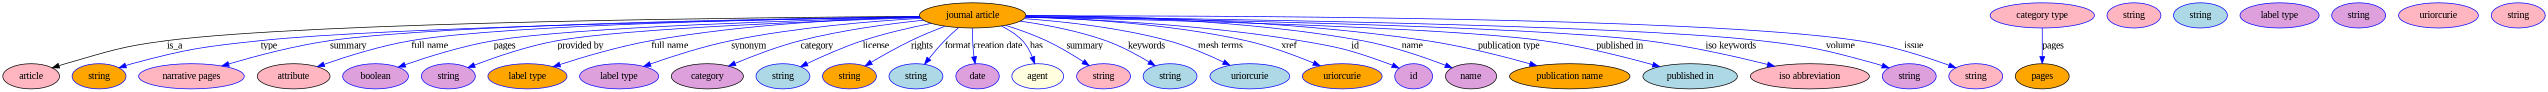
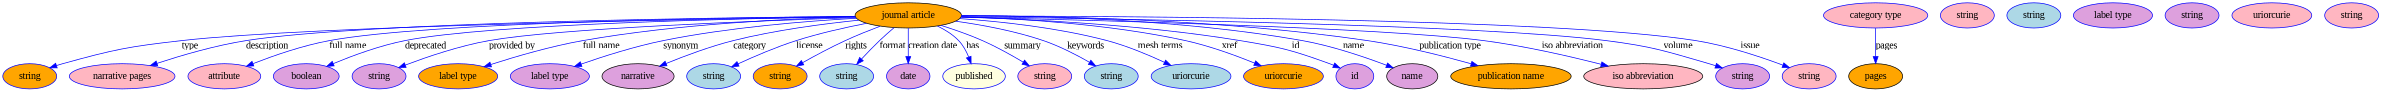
edge "journal article" -> "narrative pages": label "summary" -> "description"
edge "journal article" -> "boolean": label "pages" -> "deprecated"
edge "journal article" -> "iso abbreviation": label "iso keywords" -> "iso abbreviation"
node "article": removed
node "attribute": color black -> blue
node "category": label "category" -> "narrative"
node "agent": label "agent" -> "published"
node "published in": removed
